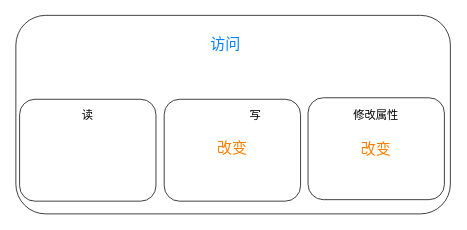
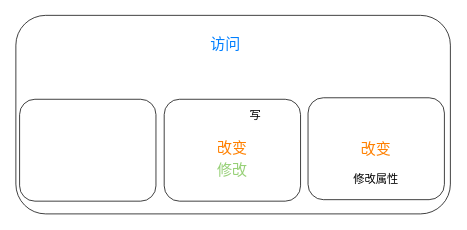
node "读": removed
node "修改属性": moved (376, 115) -> (376, 179)
node "修改": added
